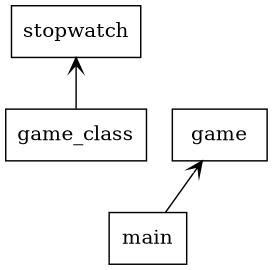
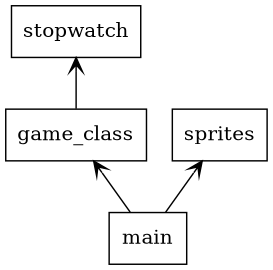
node "game": label "game" -> "sprites"
edge "main" -> "game_class": added
